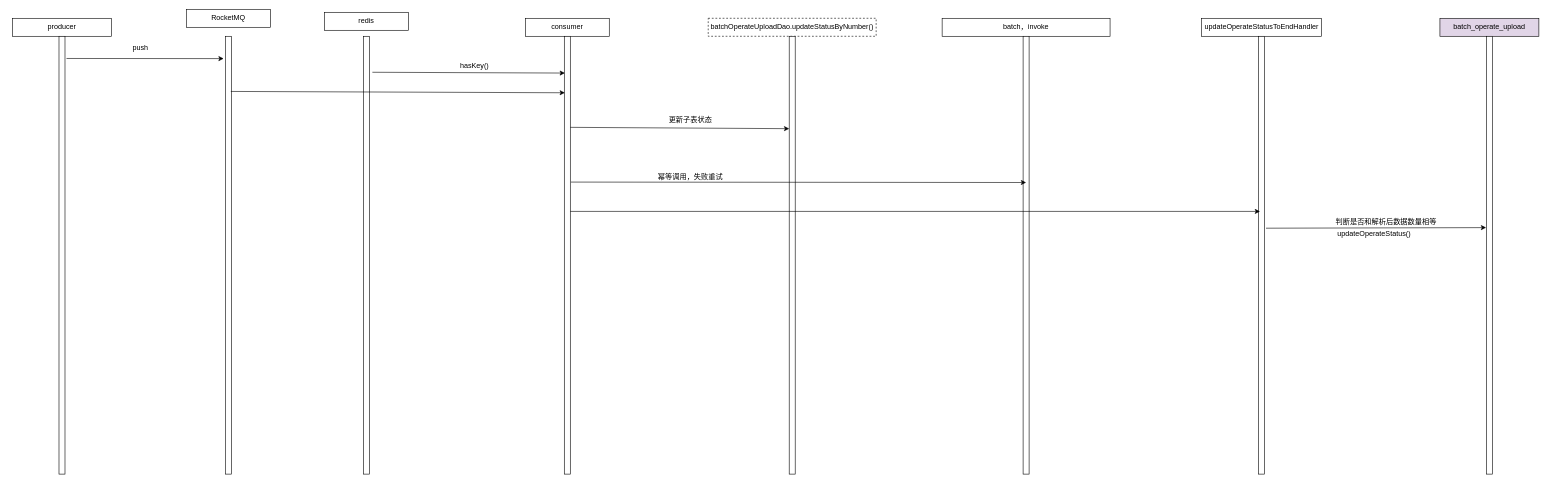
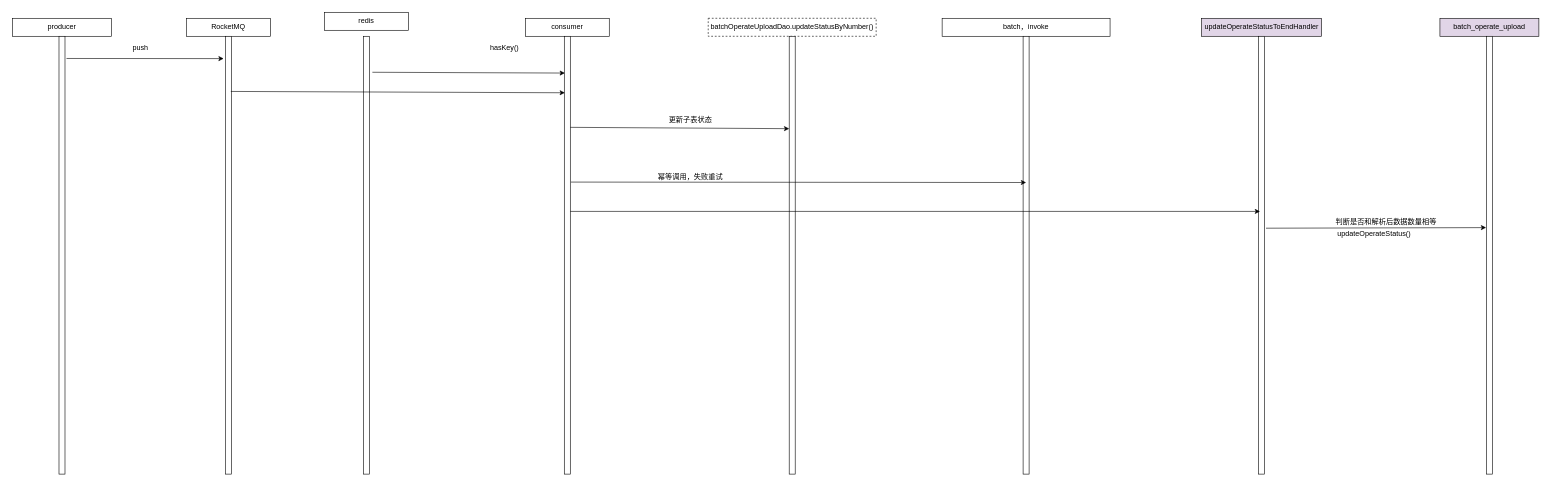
node "RocketMQ": moved (228, 18) -> (228, 27)
node "updateOperateStatusToEndHandler": fillcolor #ffffff -> #e1d5e7
node "hasKey()": moved (474, 66) -> (504, 48)
